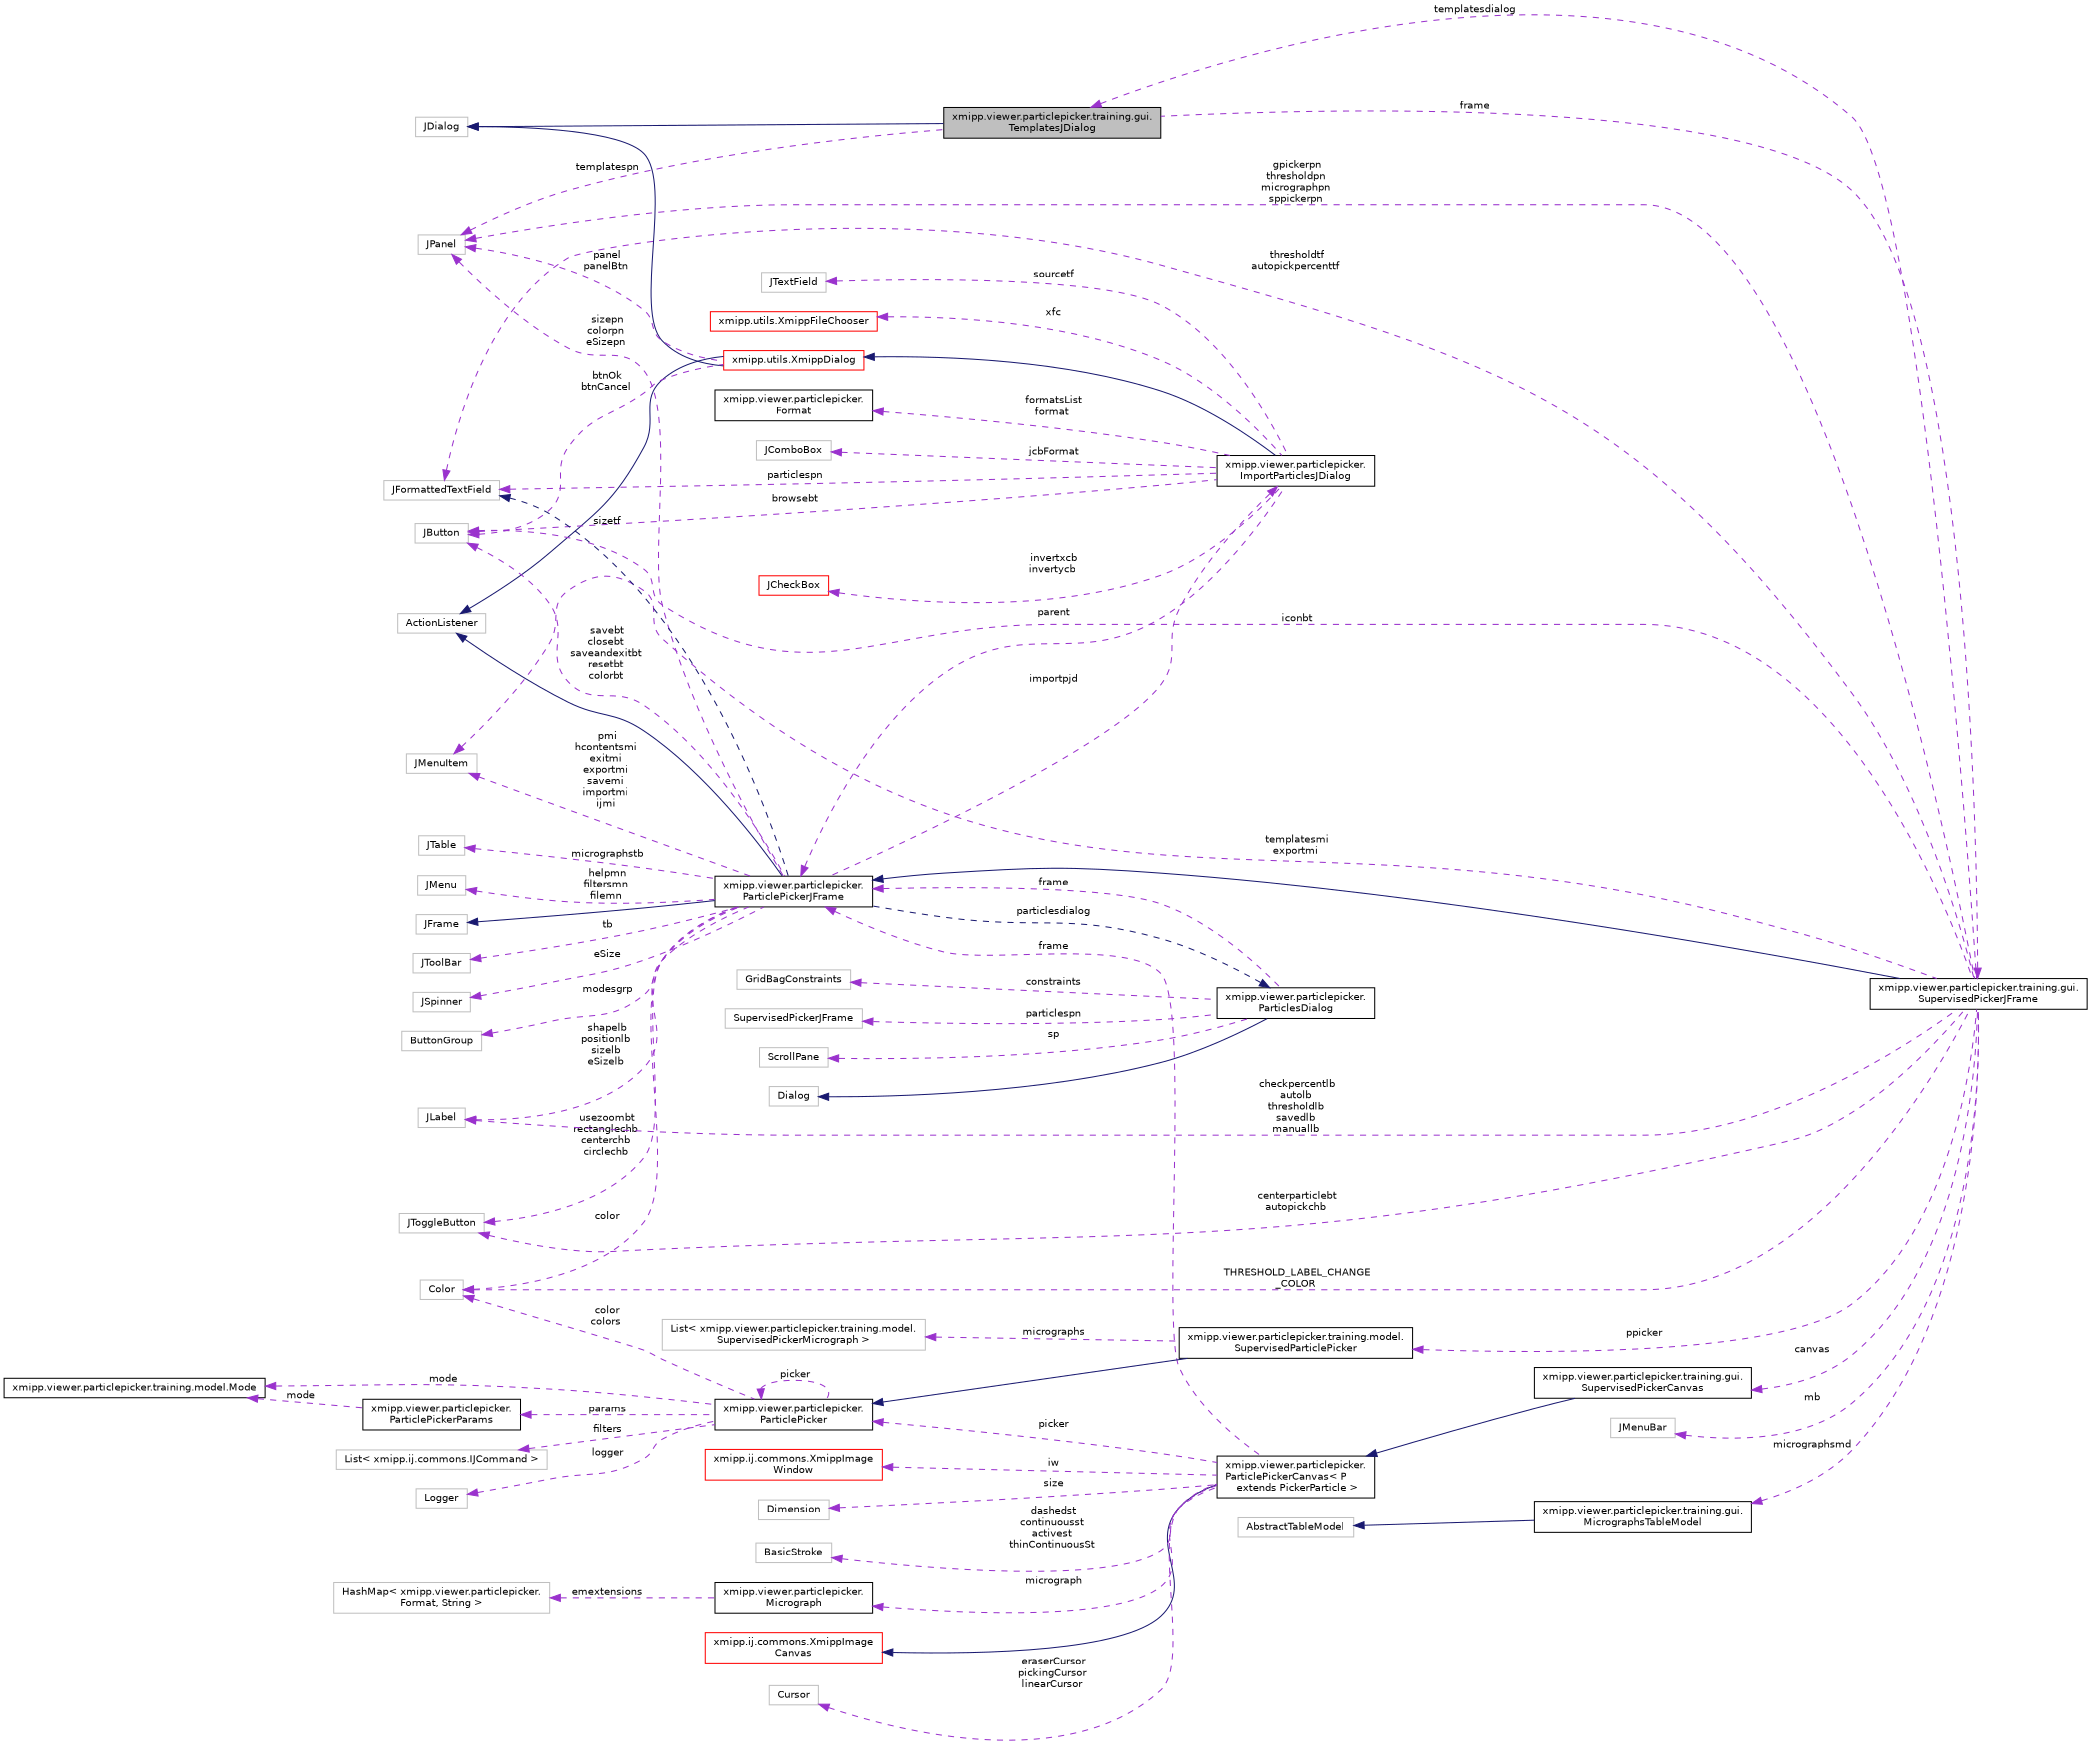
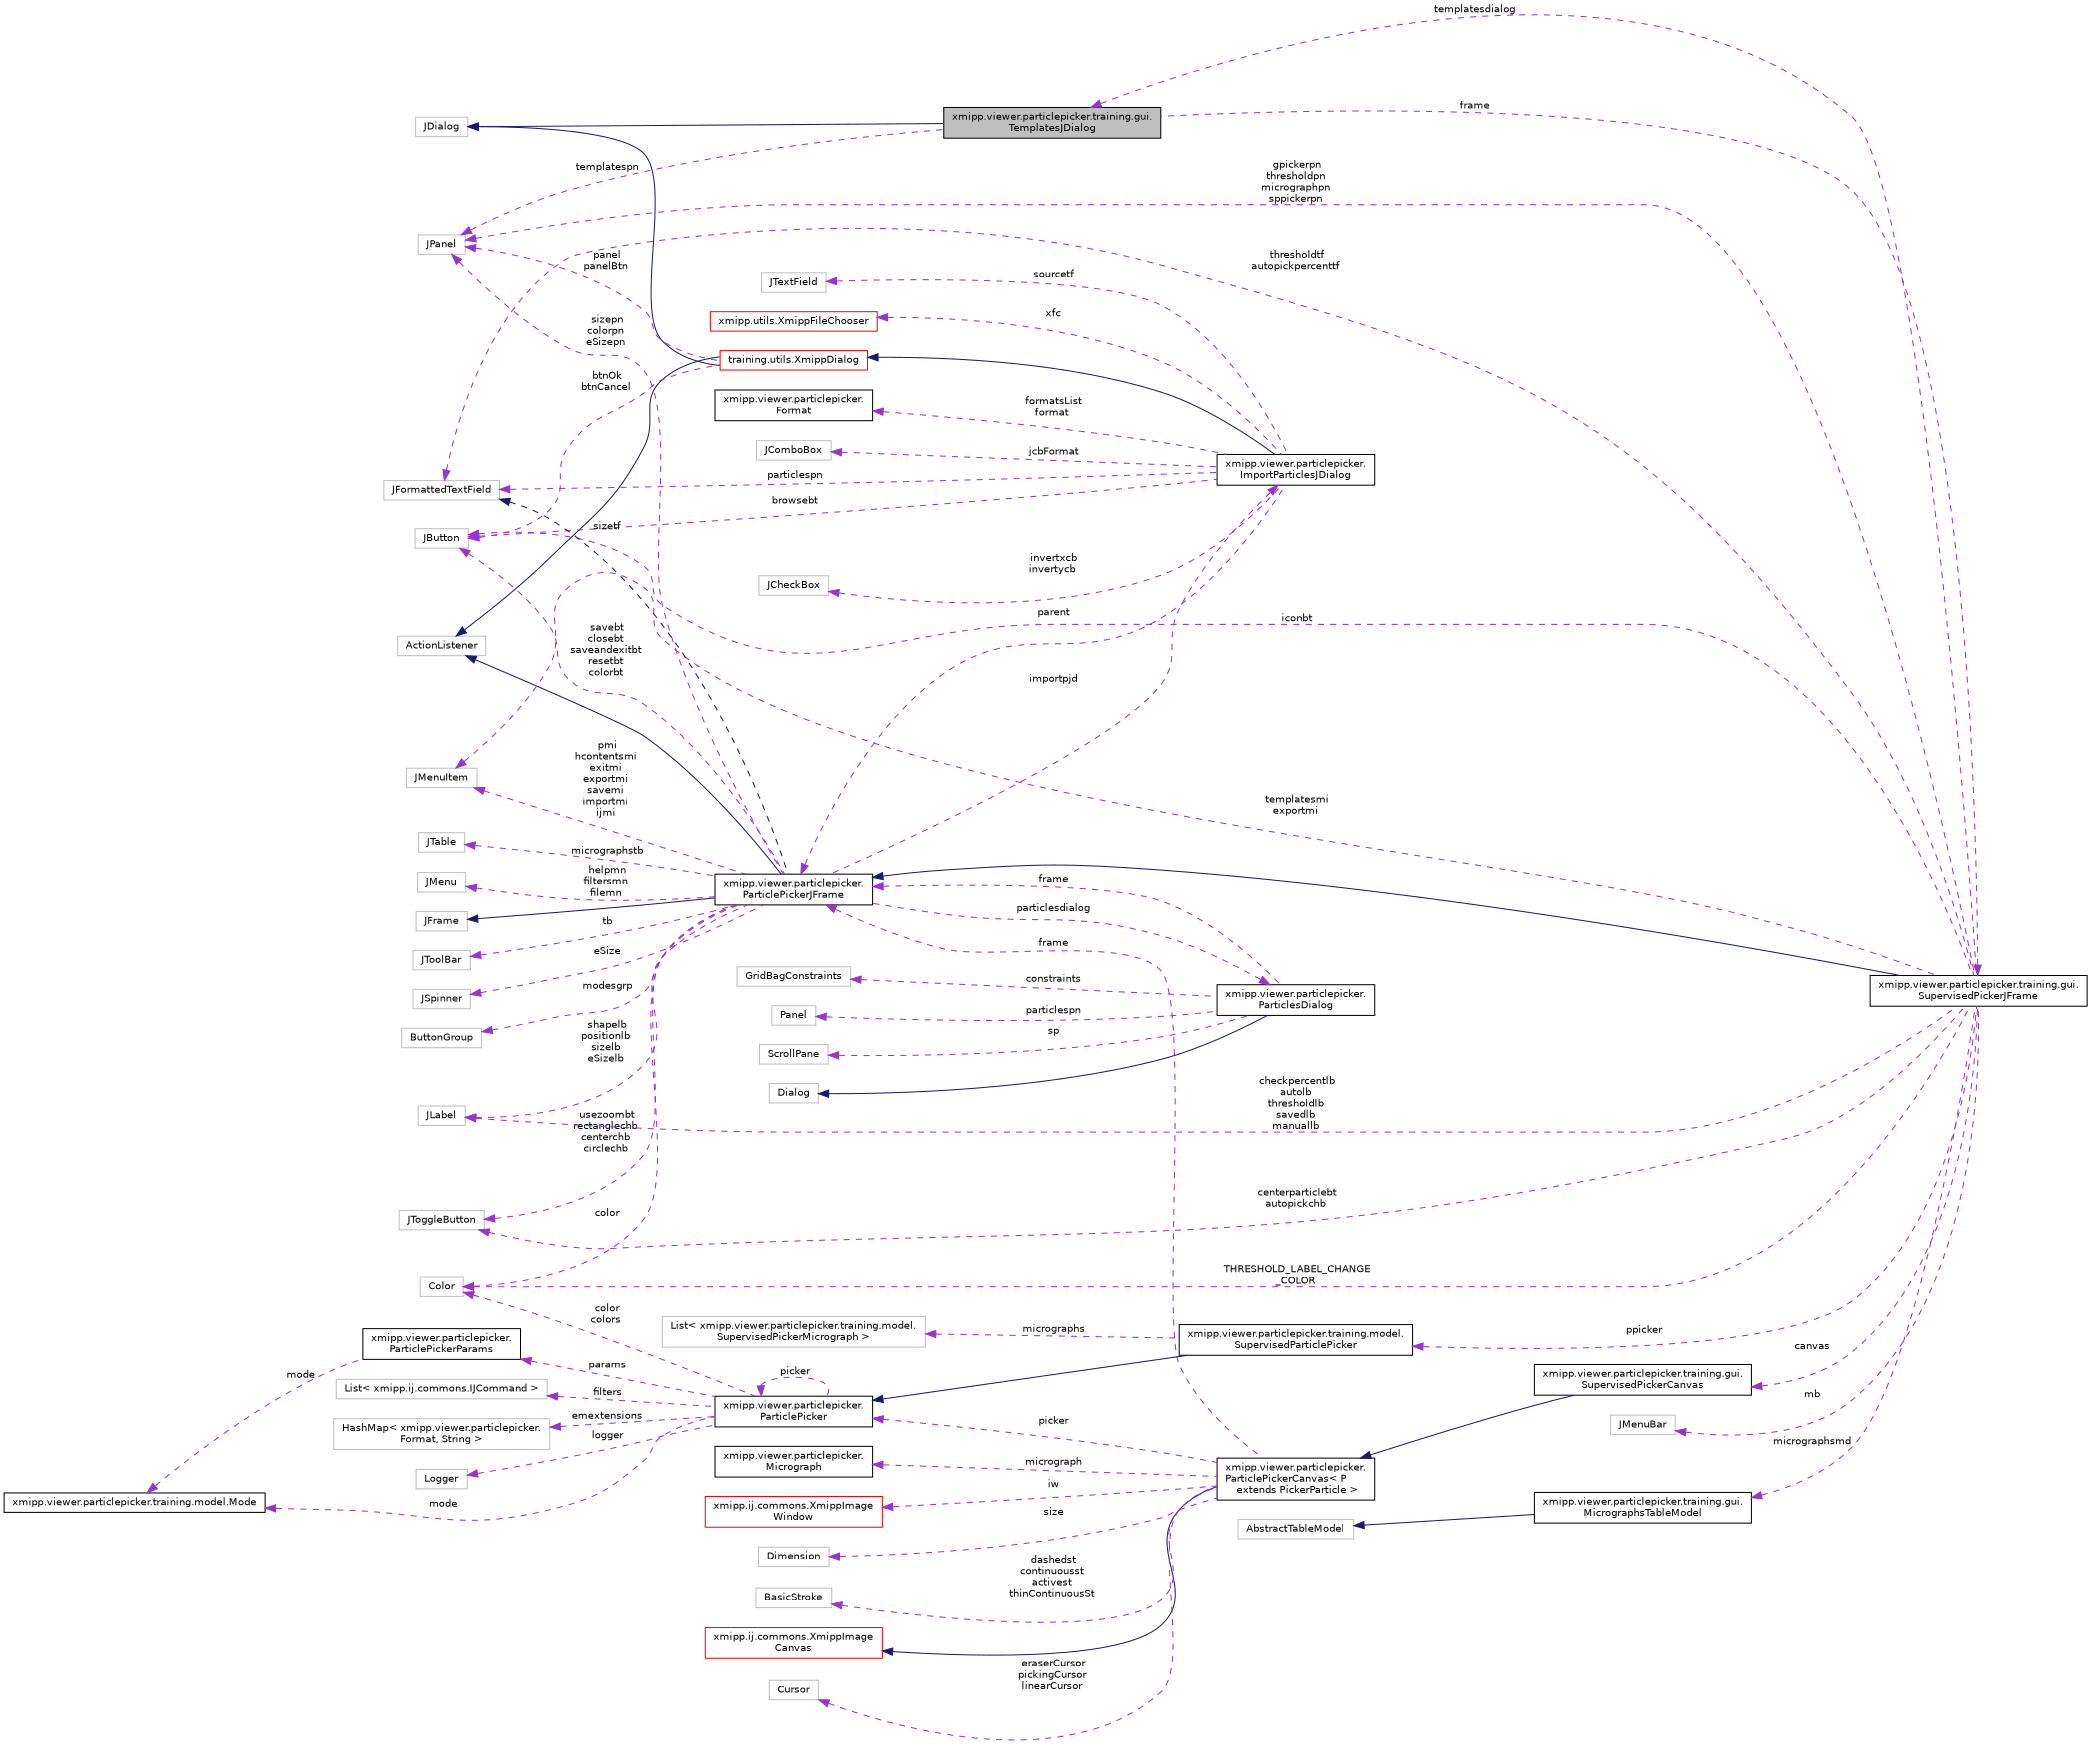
node "xmipp.utils.XmippDialog": label "xmipp.utils.XmippDialog" -> "training.utils.XmippDialog"
node "JCheckBox": color red -> grey75
edge "xmipp.viewer.particlepicker. ParticlePickerJFrame" -> "xmipp.viewer.particlepicker. ParticlesDialog": color midnightblue -> darkorchid3
node "SupervisedPickerJFrame": label "SupervisedPickerJFrame" -> "Panel"
edge "xmipp.viewer.particlepicker. Micrograph" -> "HashMap< xmipp.viewer.particlepicker. Format, String >": now "xmipp.viewer.particlepicker. ParticlePicker" -> "HashMap< xmipp.viewer.particlepicker. Format, String >"
